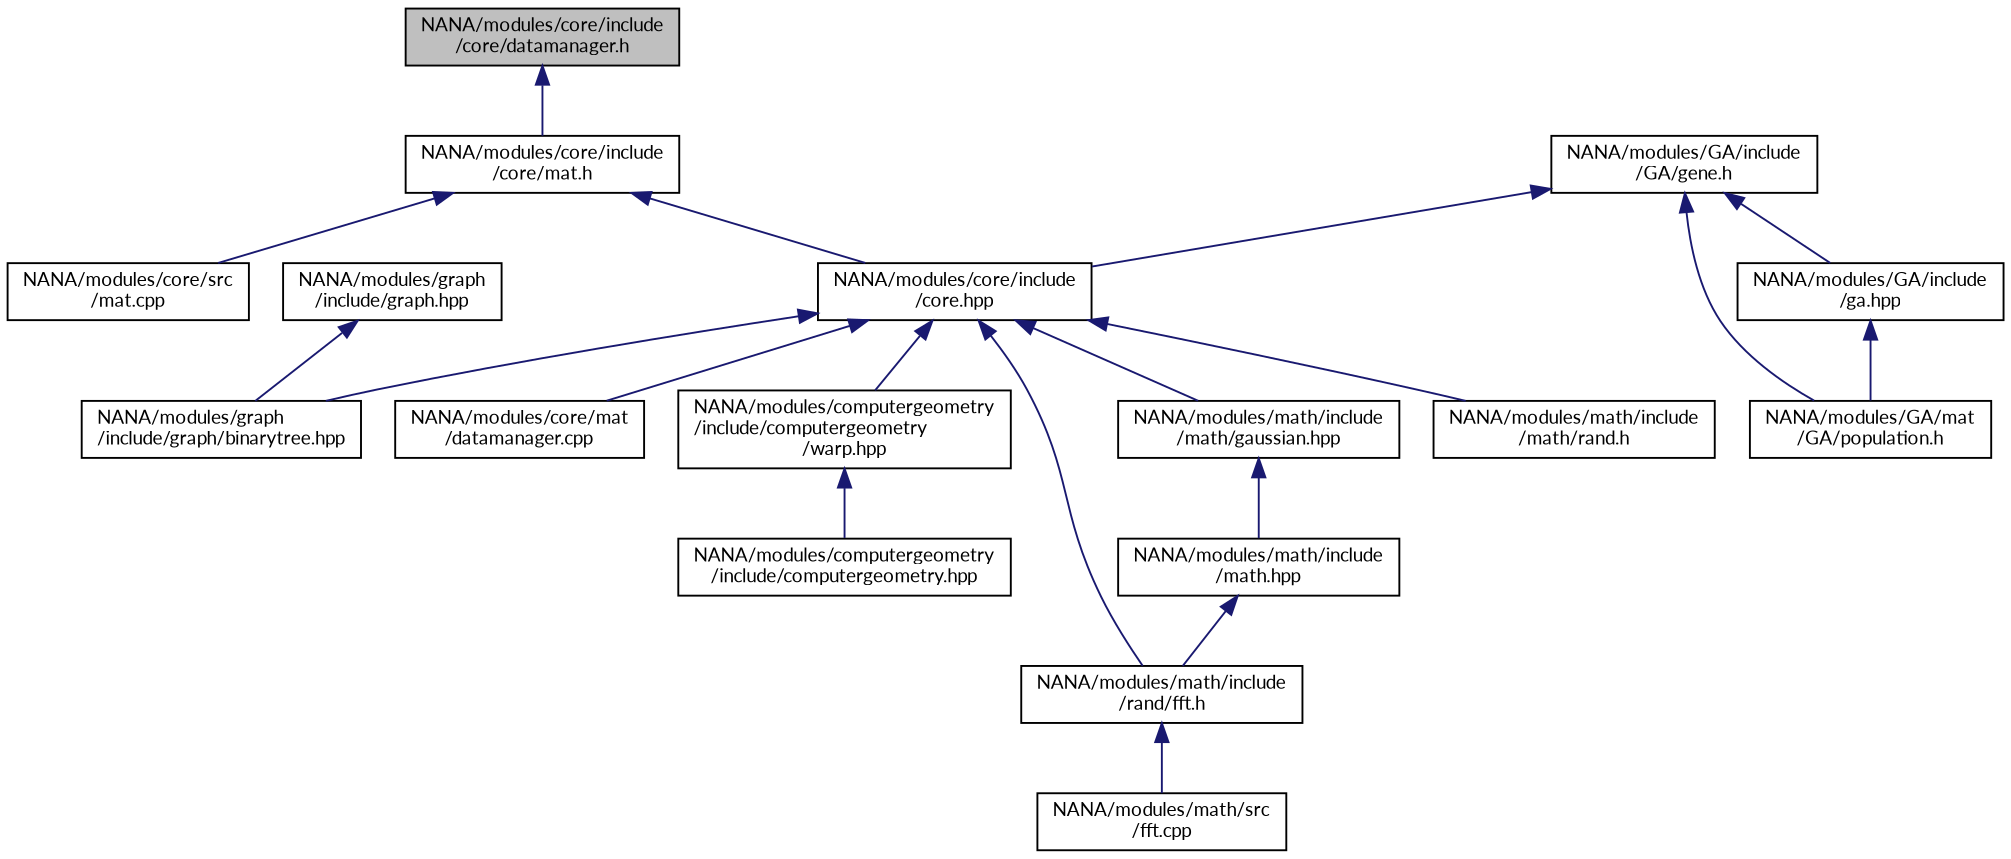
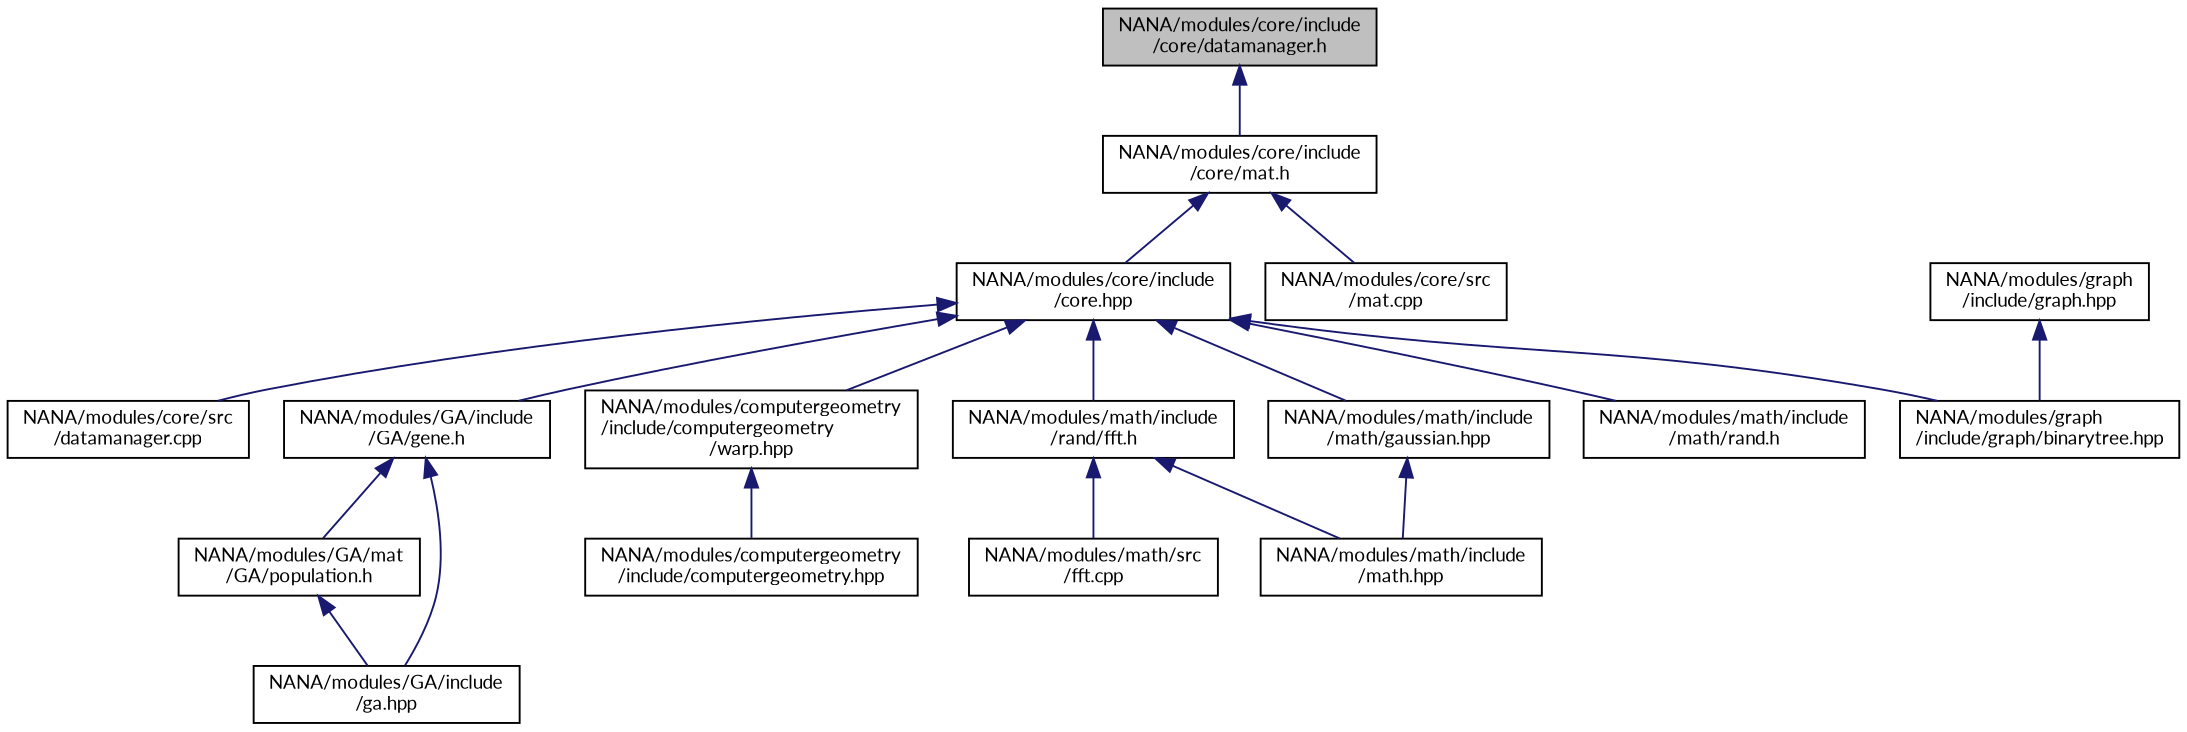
edge "NANA/modules/core/include /core.hpp" -> "NANA/modules/GA/include /GA/gene.h": reversed
edge "NANA/modules/GA/mat /GA/population.h" -> "NANA/modules/GA/include /ga.hpp": reversed
node "NANA/modules/core/mat /datamanager.cpp": label "NANA/modules/core/mat /datamanager.cpp" -> "NANA/modules/core/src /datamanager.cpp"
edge "NANA/modules/math/include /rand/fft.h" -> "NANA/modules/math/include /math.hpp": reversed
